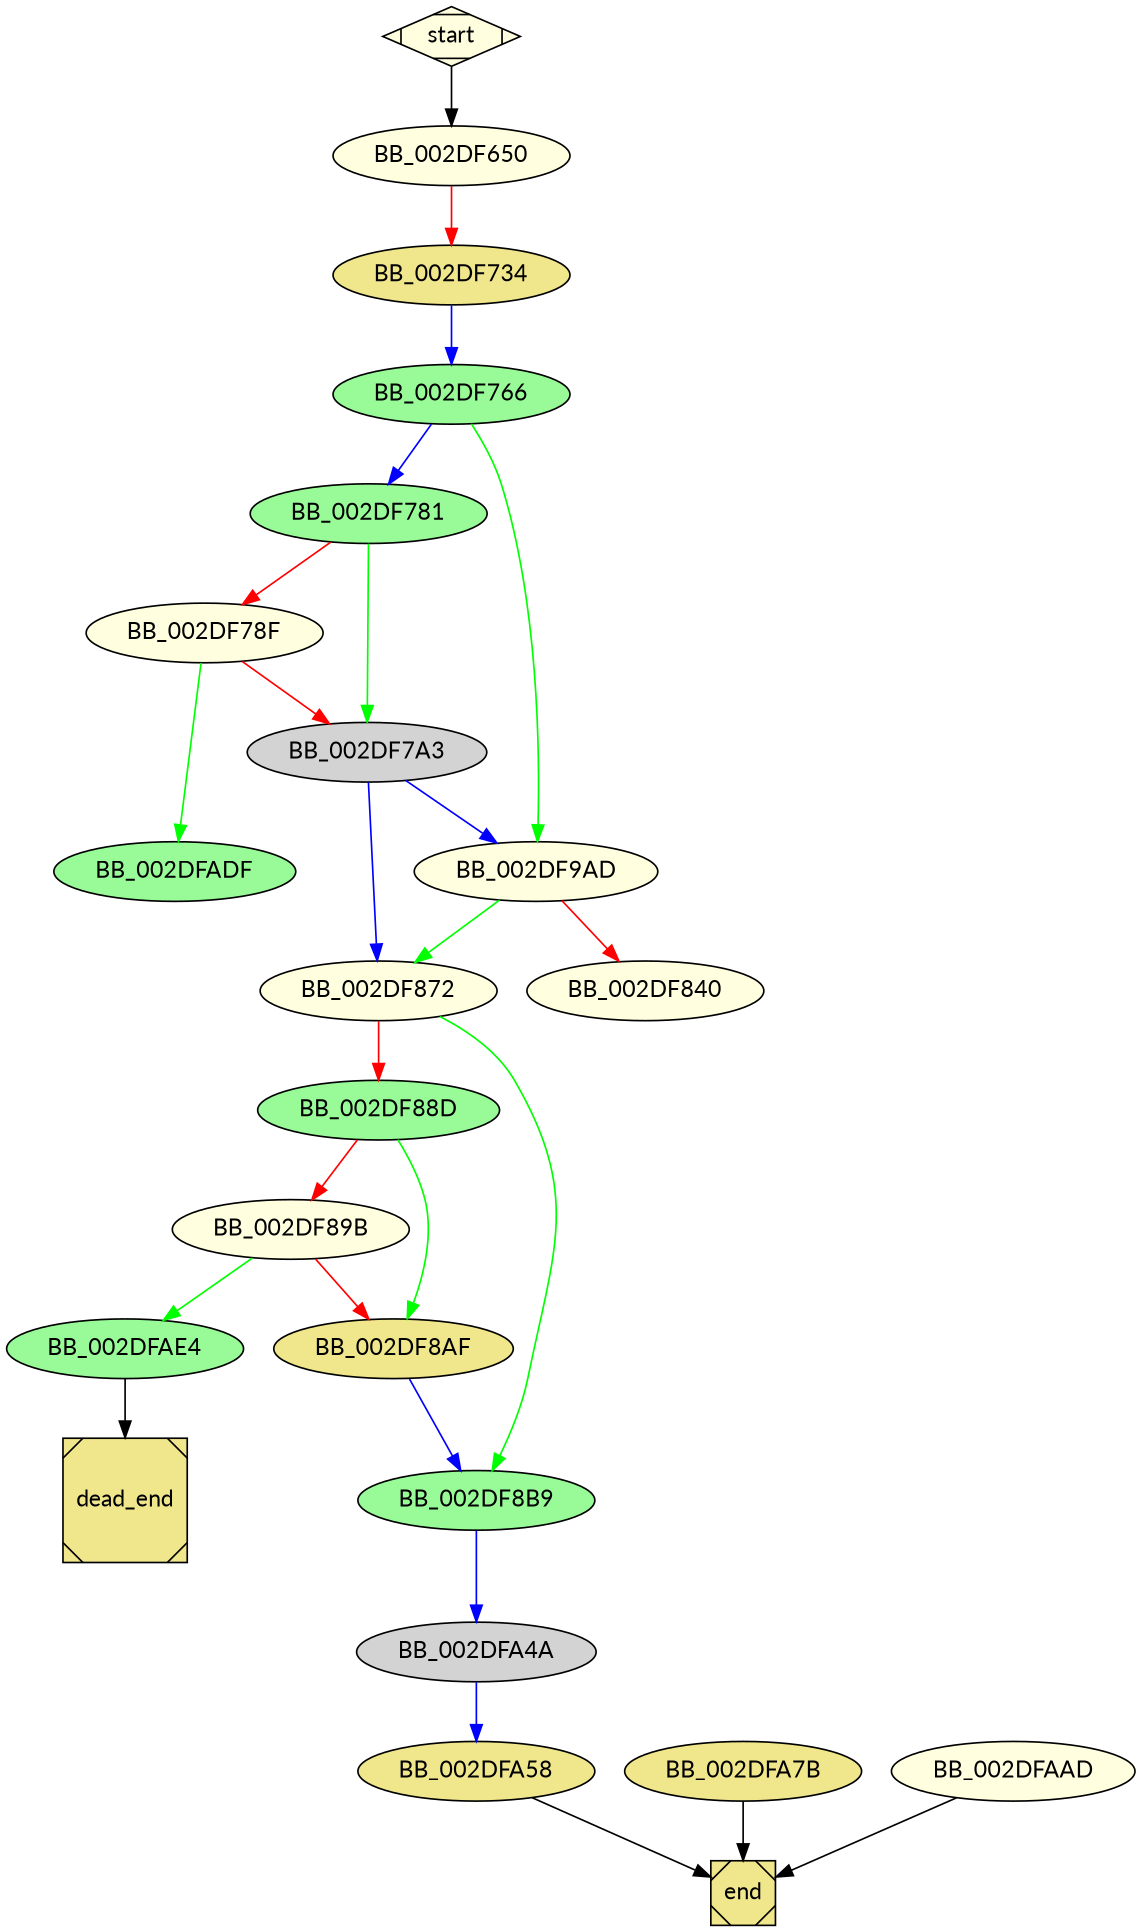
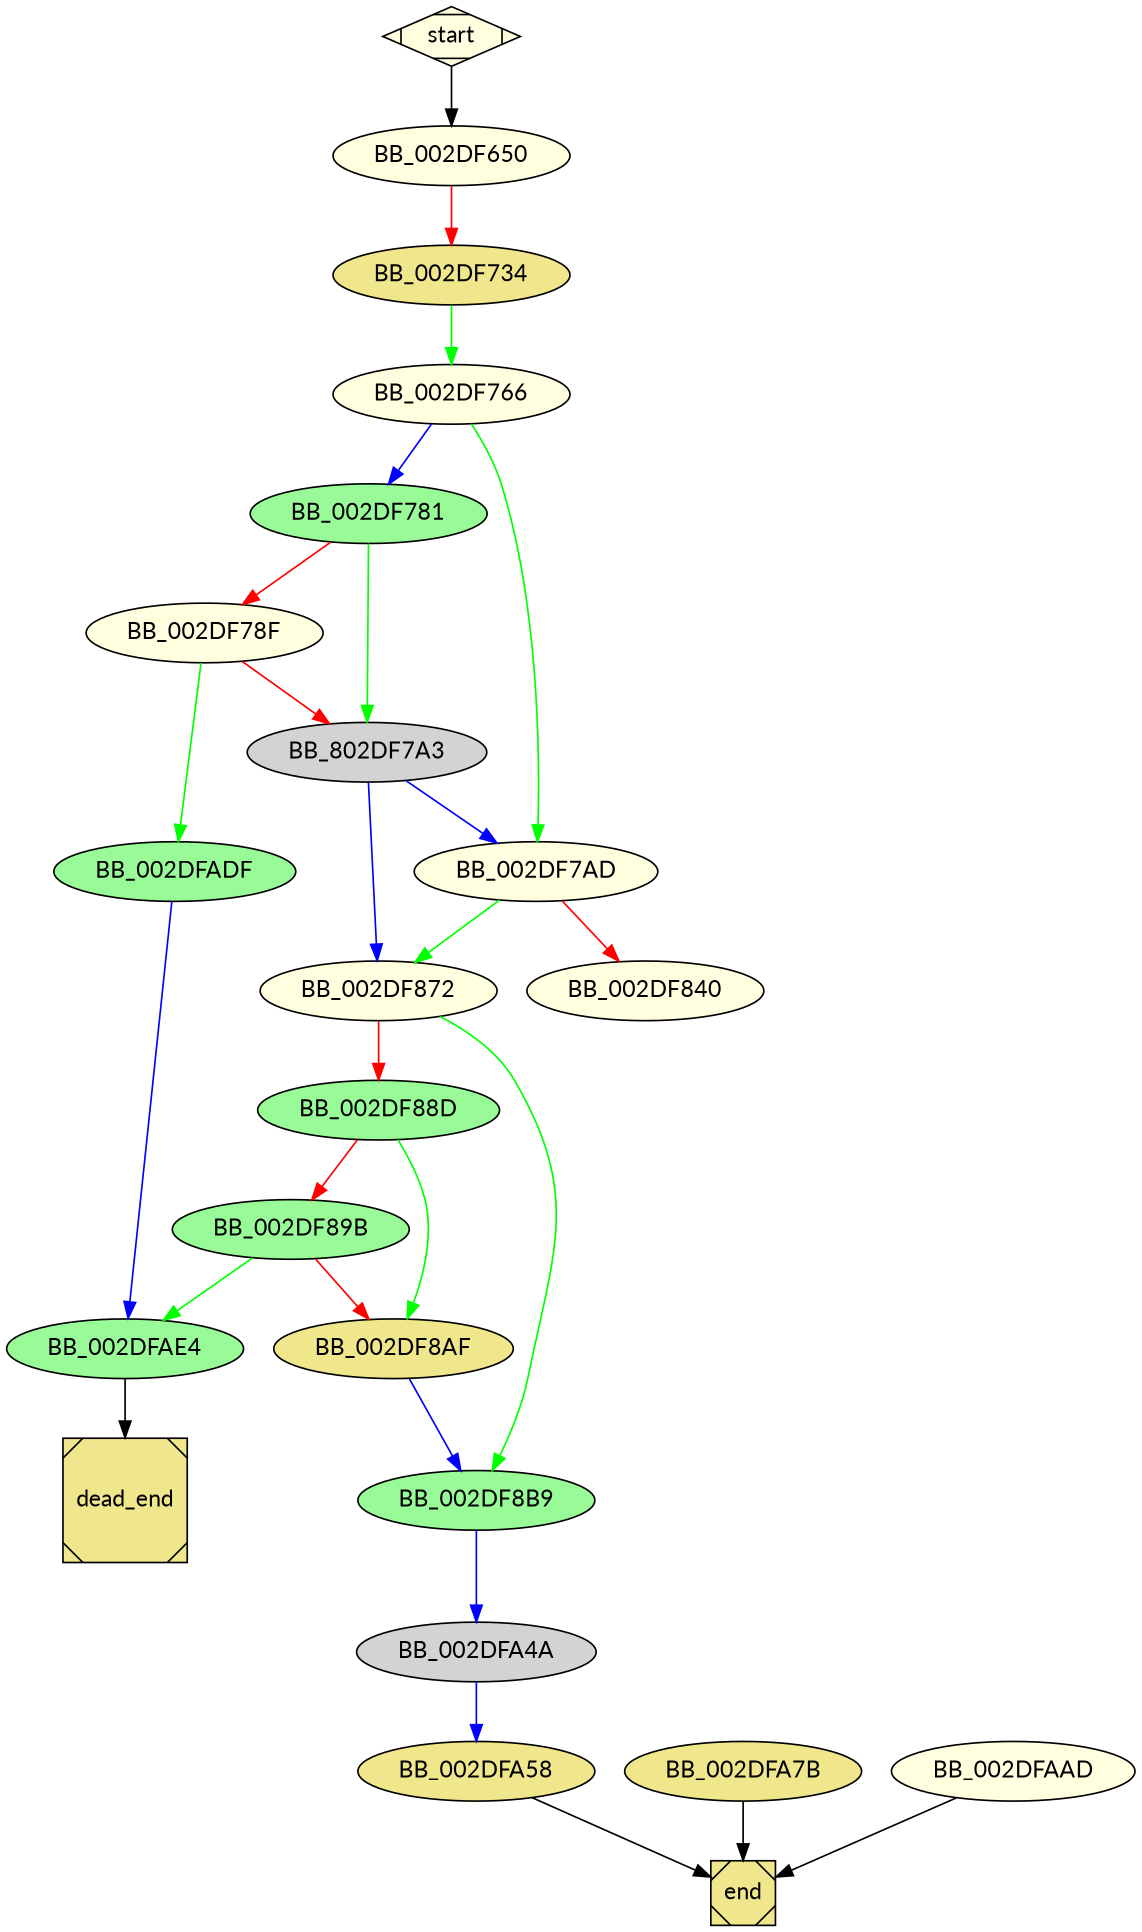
edge "BB_002DF734" -> "BB_002DF766": color blue -> green
node "BB_002DF766": fillcolor palegreen -> lightyellow
node "BB_002DF7A3": label "BB_002DF7A3" -> "BB_802DF7A3"
node "BB_002DF9AD": label "BB_002DF9AD" -> "BB_002DF7AD"
edge "BB_002DFADF" -> "BB_002DFAE4": added
node "BB_002DF89B": fillcolor lightyellow -> palegreen
